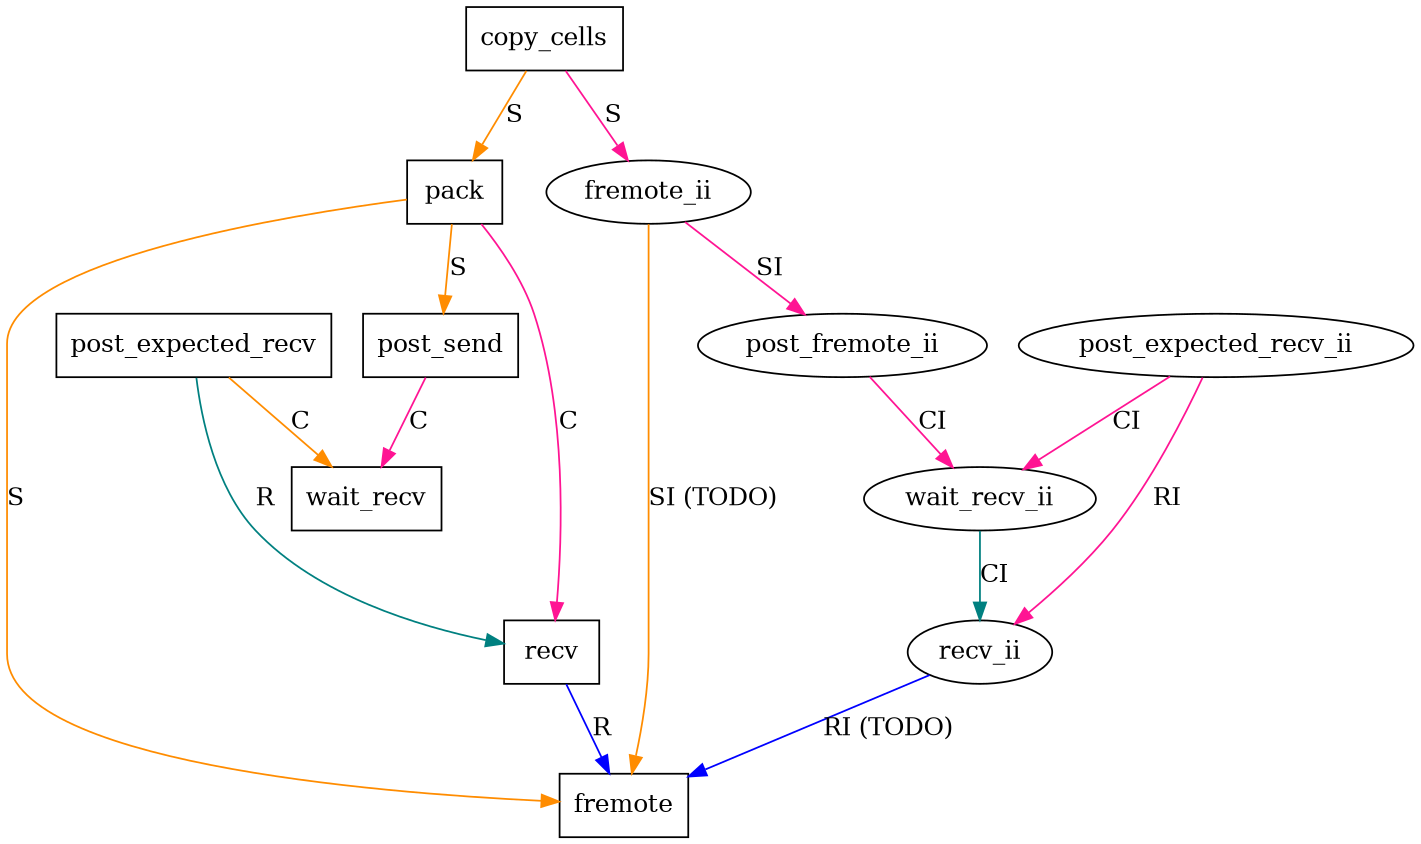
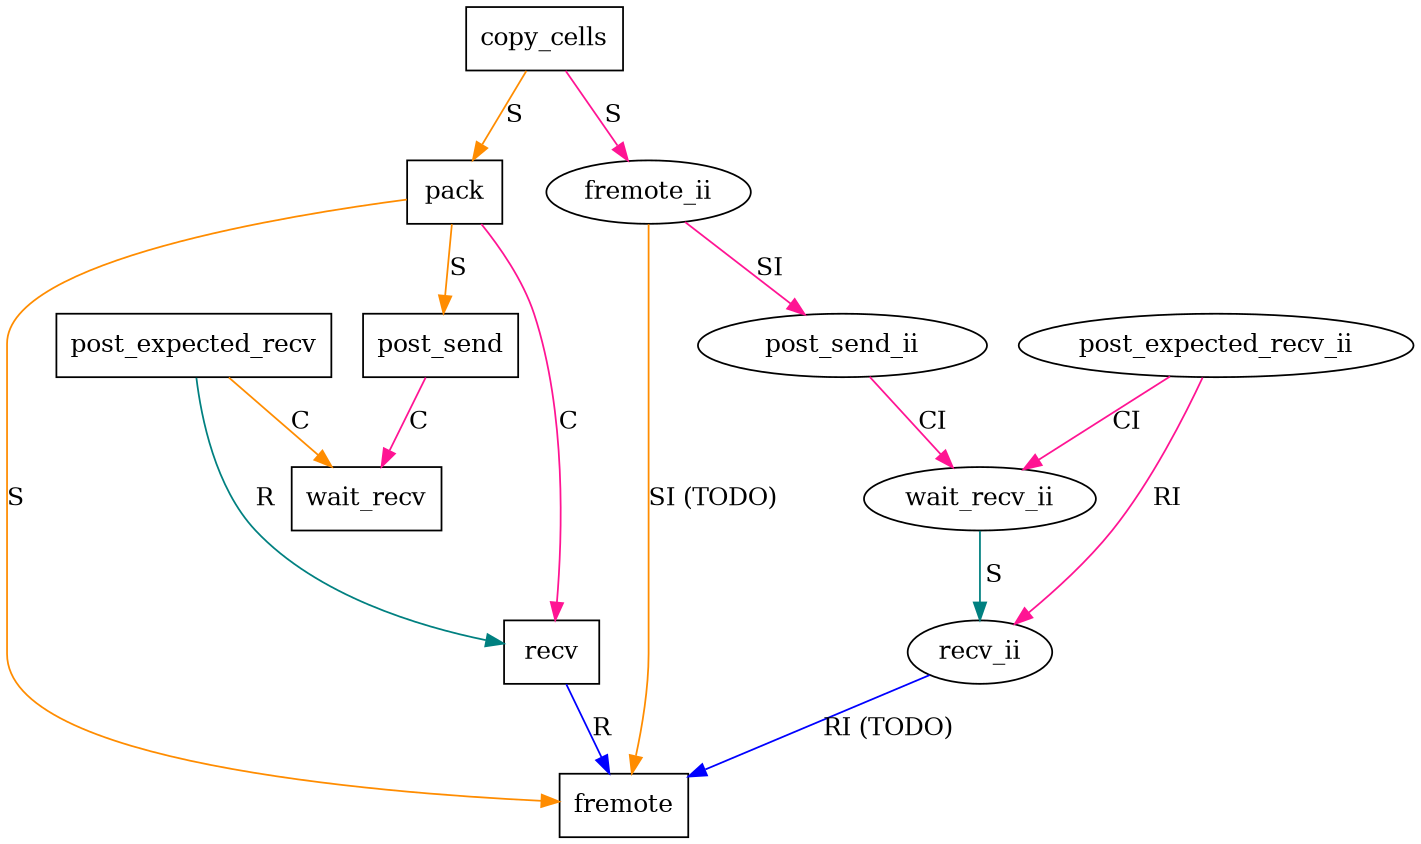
node "post_fremote_ii": label "post_fremote_ii" -> "post_send_ii"
edge "wait_recv_ii" -> "recv_ii": label "CI" -> "S"
